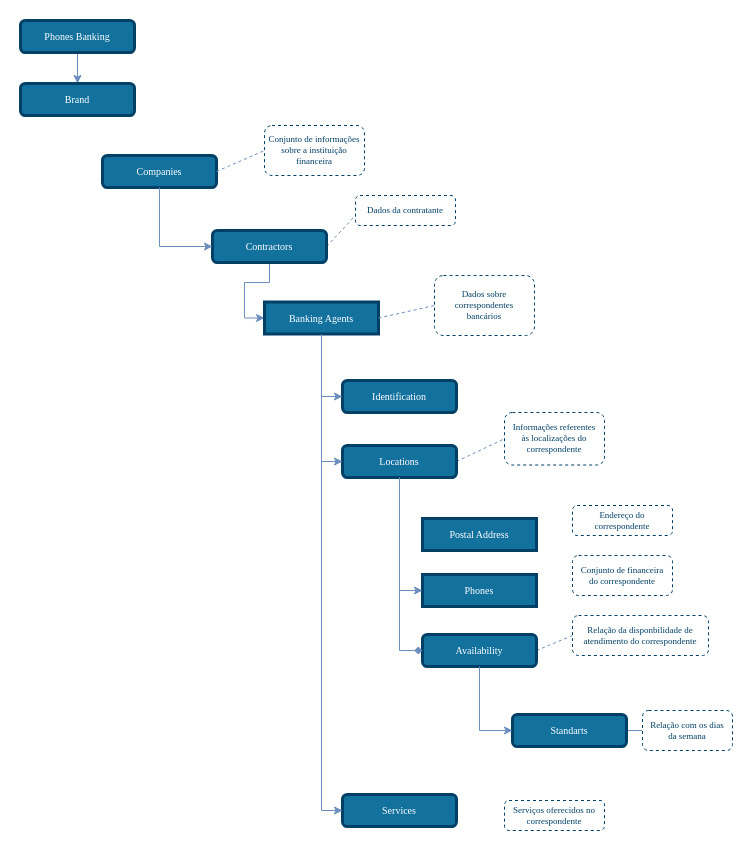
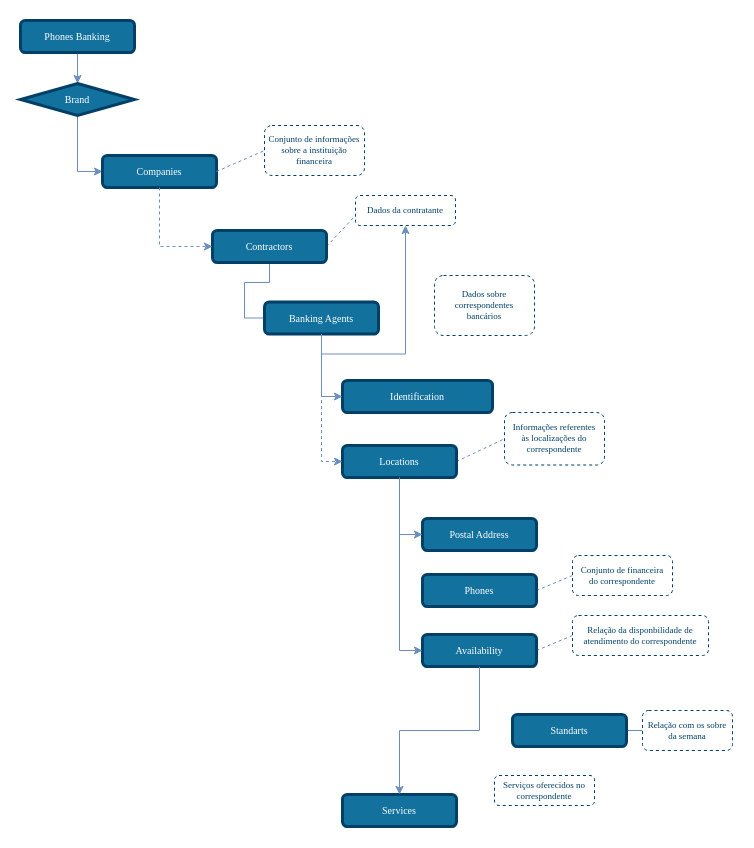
node "Brand": shape rounded rectangle -> diamond
edge "Brand" -> "Companies": added
edge "Companies" -> "Contractors": style solid -> dashed
edge "Dados sobre correspondentes bancários" -- "Banking Agents": removed
edge "Contractors" -> "Banking Agents": arrowhead classic -> none
node "Banking Agents": shape rectangle -> rounded rectangle
node "Identification": size 114x32 -> 150x32
edge "Banking Agents" -> "Locations": style solid -> dashed
node "Endereço do correspondente": removed
edge "Locations" -> "Postal Address": added
node "Postal Address": shape rectangle -> rounded rectangle
edge "Conjunto de financeira do correspondente" -- "Phones": added
edge "Locations" -> "Phones": removed
node "Phones": shape rectangle -> rounded rectangle
edge "Banking Agents" -> "Services": now "Banking Agents" -> "Dados da contratante"
edge "Locations" -> "Availability": arrowhead diamond -> classic
edge "Availability" -> "Standarts": now "Availability" -> "Services"
node "Relação com os dias da semana": label "Relação com os dias da semana" -> "Relação com os sobre da semana"
node "Serviços oferecidos no correspondente": moved (555, 816) -> (545, 791)
